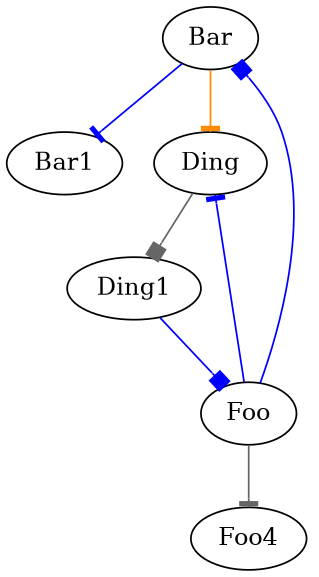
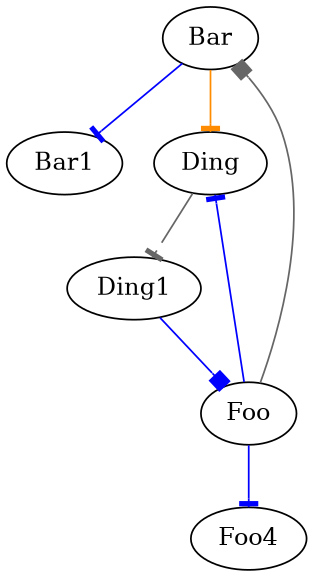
edge "Ding" -> "Ding1": arrowhead box -> tee
edge "Foo" -> "Bar": color blue -> gray40
edge "Foo" -> "Foo4": color gray40 -> blue
